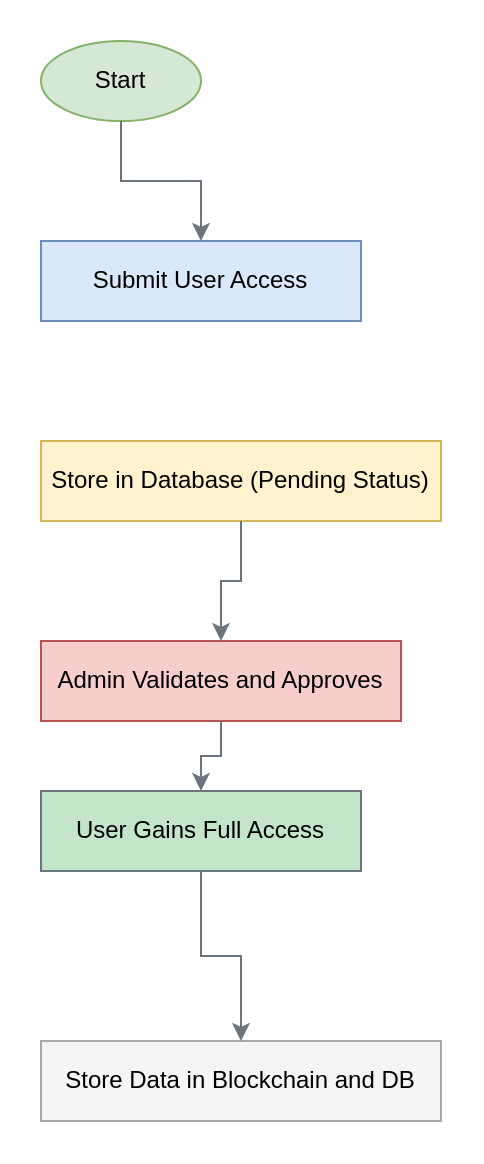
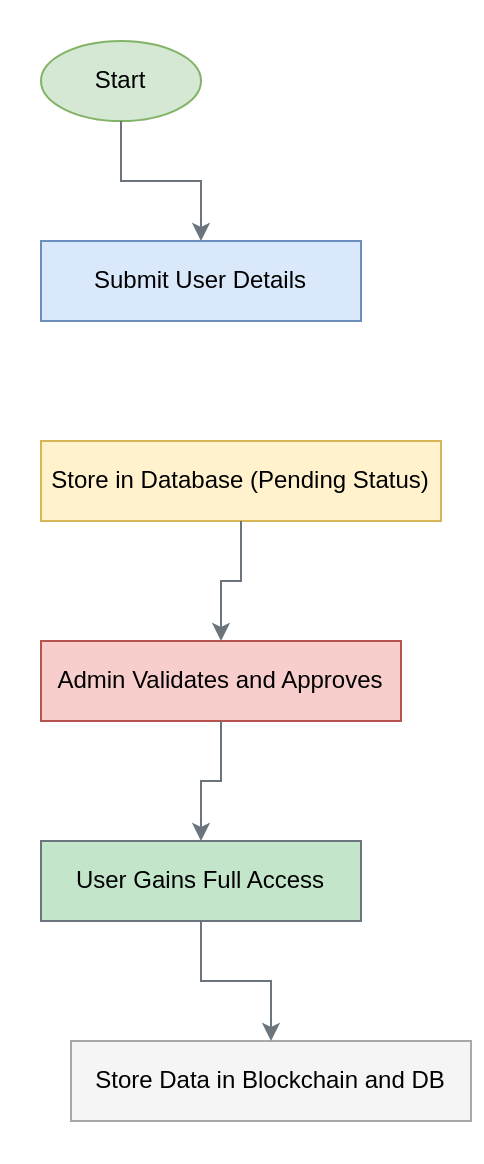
node "Submit User Access": label "Submit User Access" -> "Submit User Details"
node "User Gains Full Access": moved (201, 831) -> (201, 881)
node "Store Data in Blockchain and DB": moved (241, 1081) -> (271, 1081)
